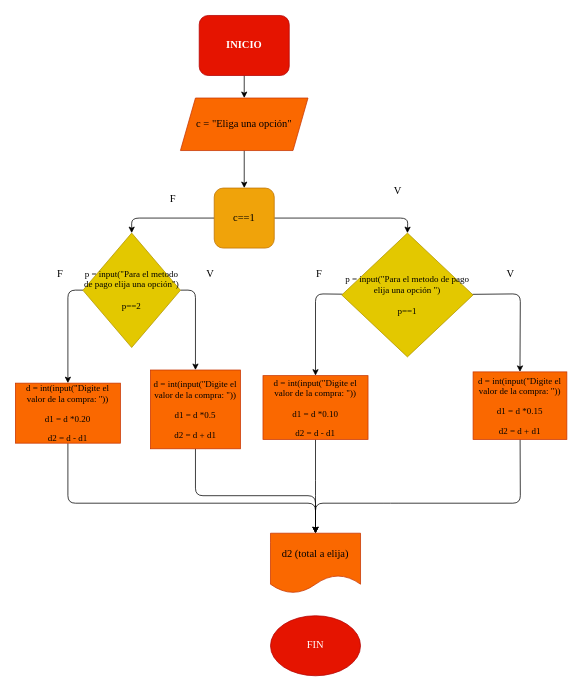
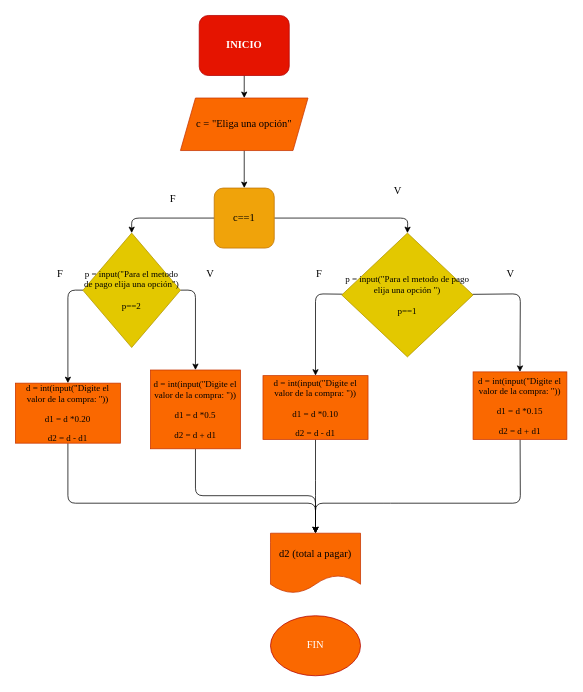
node "d2 (total a elija)": label "d2 (total a elija)" -> "d2 (total a pagar)"
node "FIN": fillcolor #e51400 -> #fa6800
